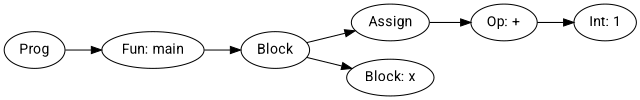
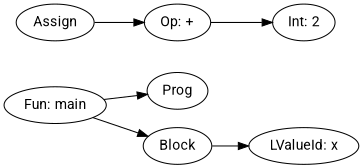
node "Int: 1": label "Int: 1" -> "Int: 2"
edge "Block" -> "Assign": removed
edge "Prog" -> "Fun: main": reversed
node "Block: x": label "Block: x" -> "LValueId: x"
